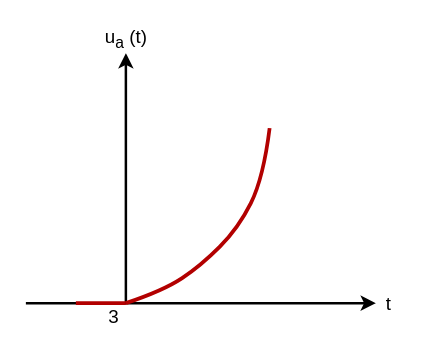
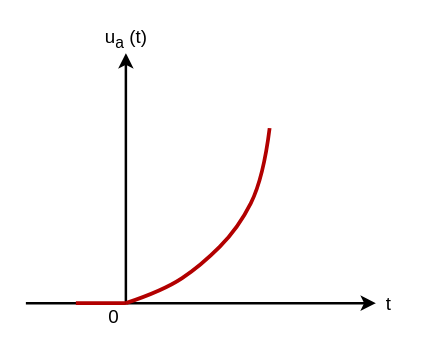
node "3": label "3" -> "0"
